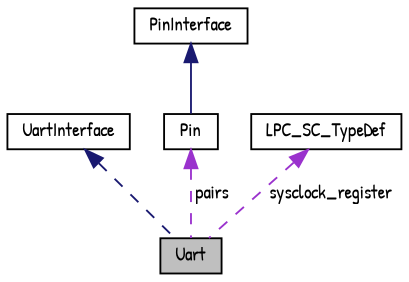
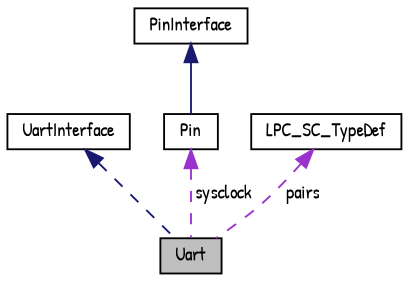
edge "Uart" -> "Pin": label " pairs" -> " sysclock"
edge "Uart" -> "LPC_SC_TypeDef": label " sysclock_register" -> " pairs"
